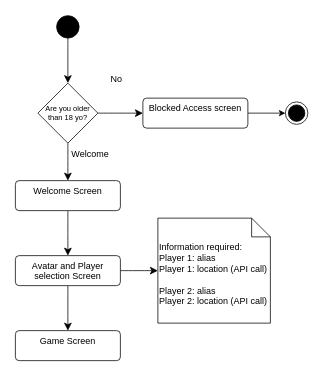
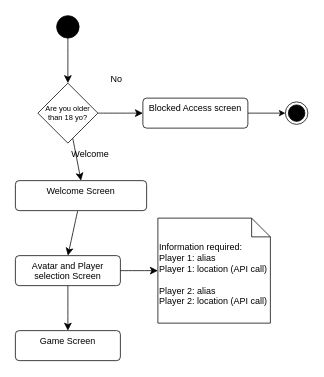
node "Welcome Screen": size 105x30 -> 131x30
